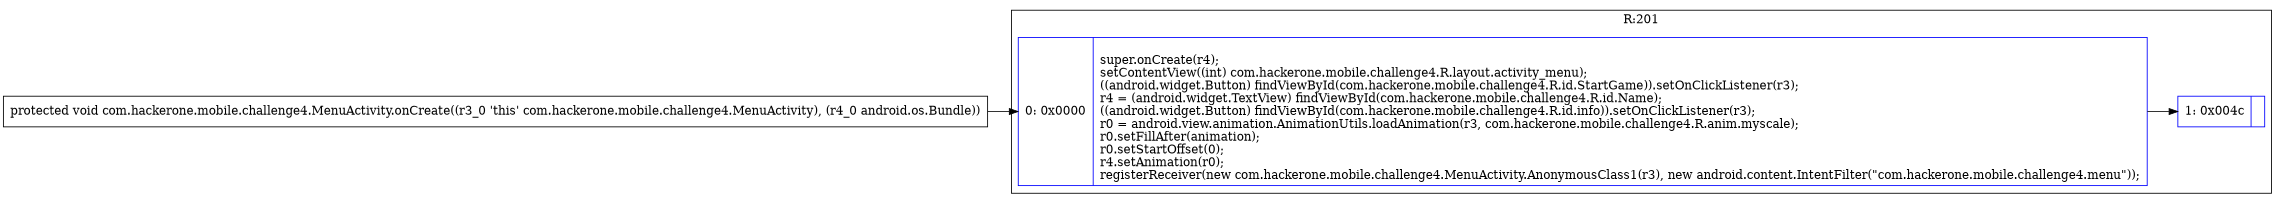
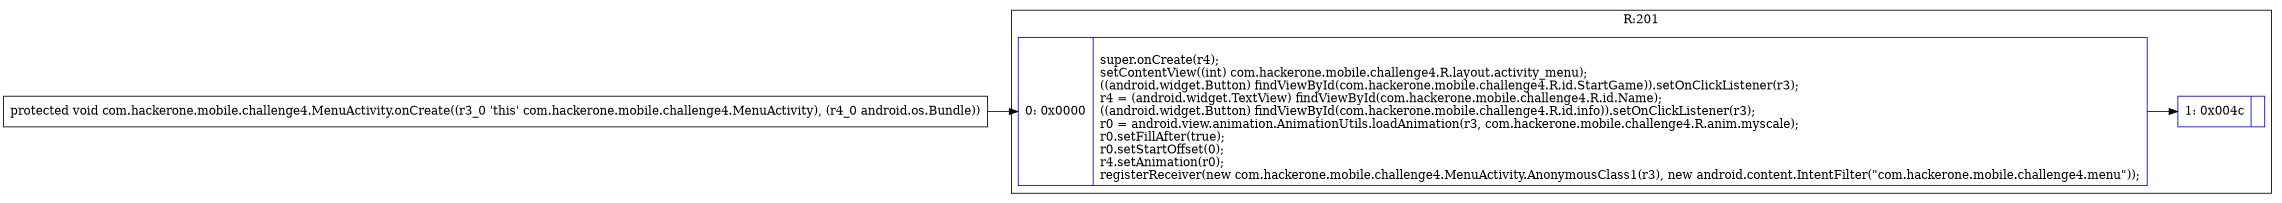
node "0: 0x0000": text "r0.setFillAfter(animation);" -> "r0.setFillAfter(true);"
